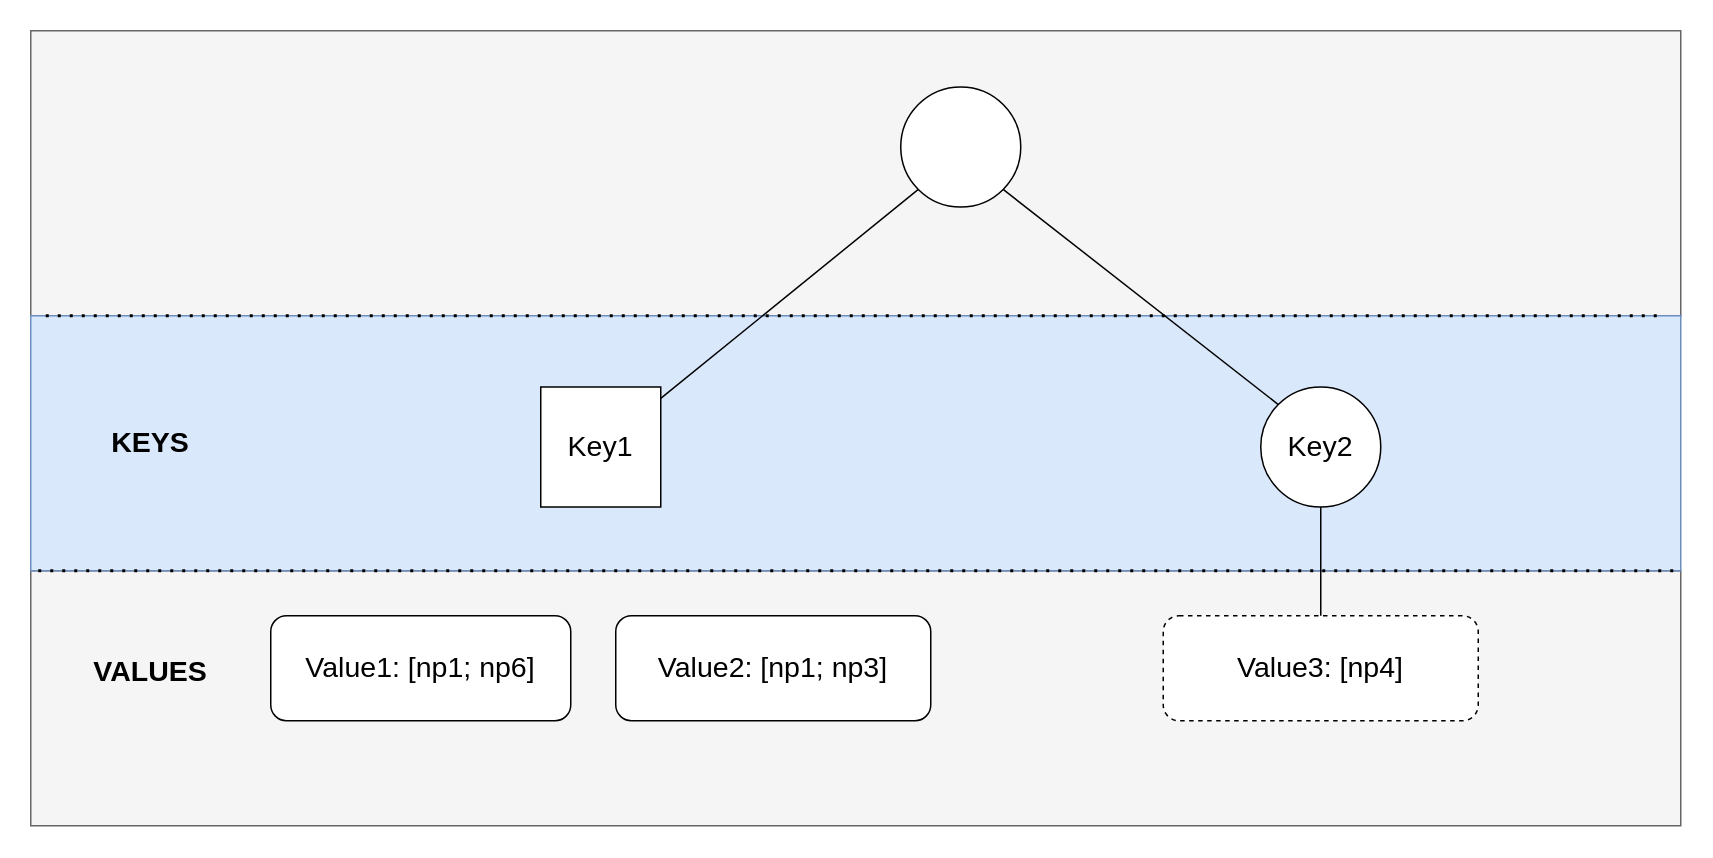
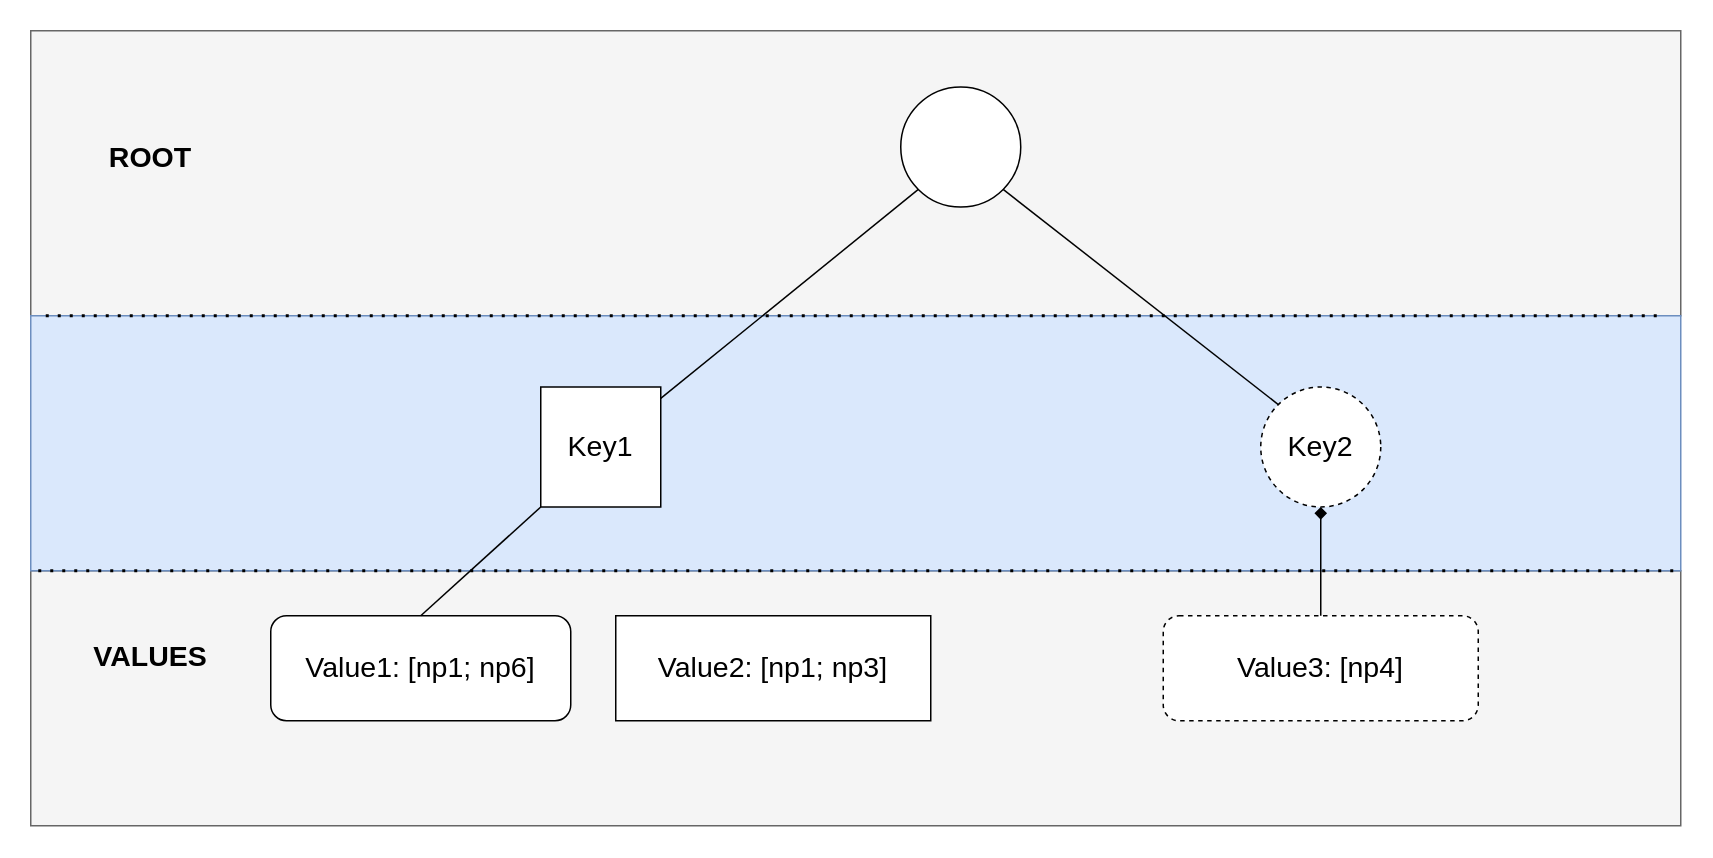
node "ROOT": added
node "KEYS": removed
node "Key2": style solid -> dashed
edge "Key2" -- "Value3: [np4]": arrowhead none -> diamond
edge "Key1" -- "Value1: [np1; np6]": added
node "Value2: [np1; np3]": shape rounded rectangle -> rectangle
node "VALUES": moved (151, 672) -> (151, 657)
